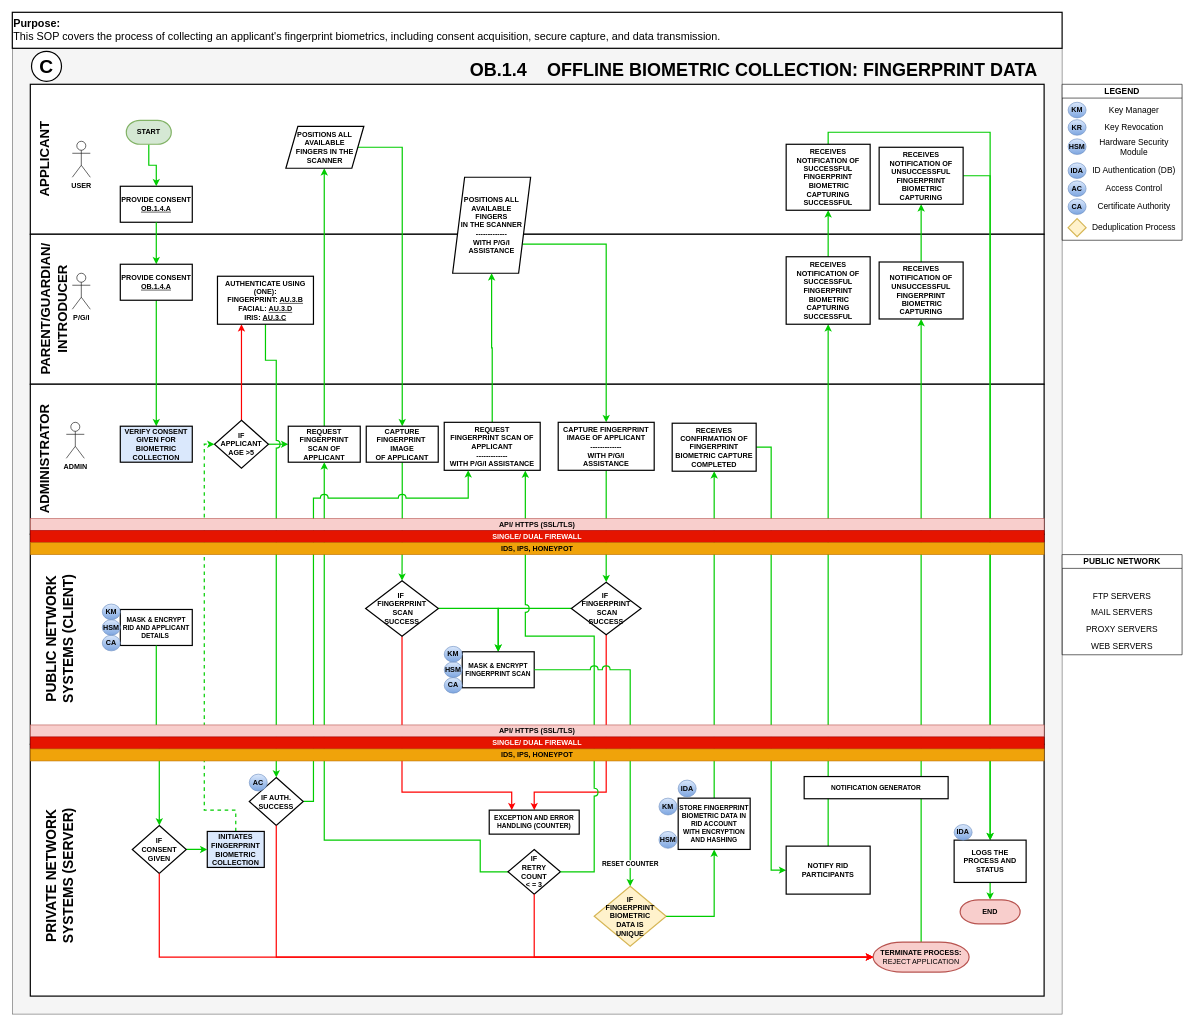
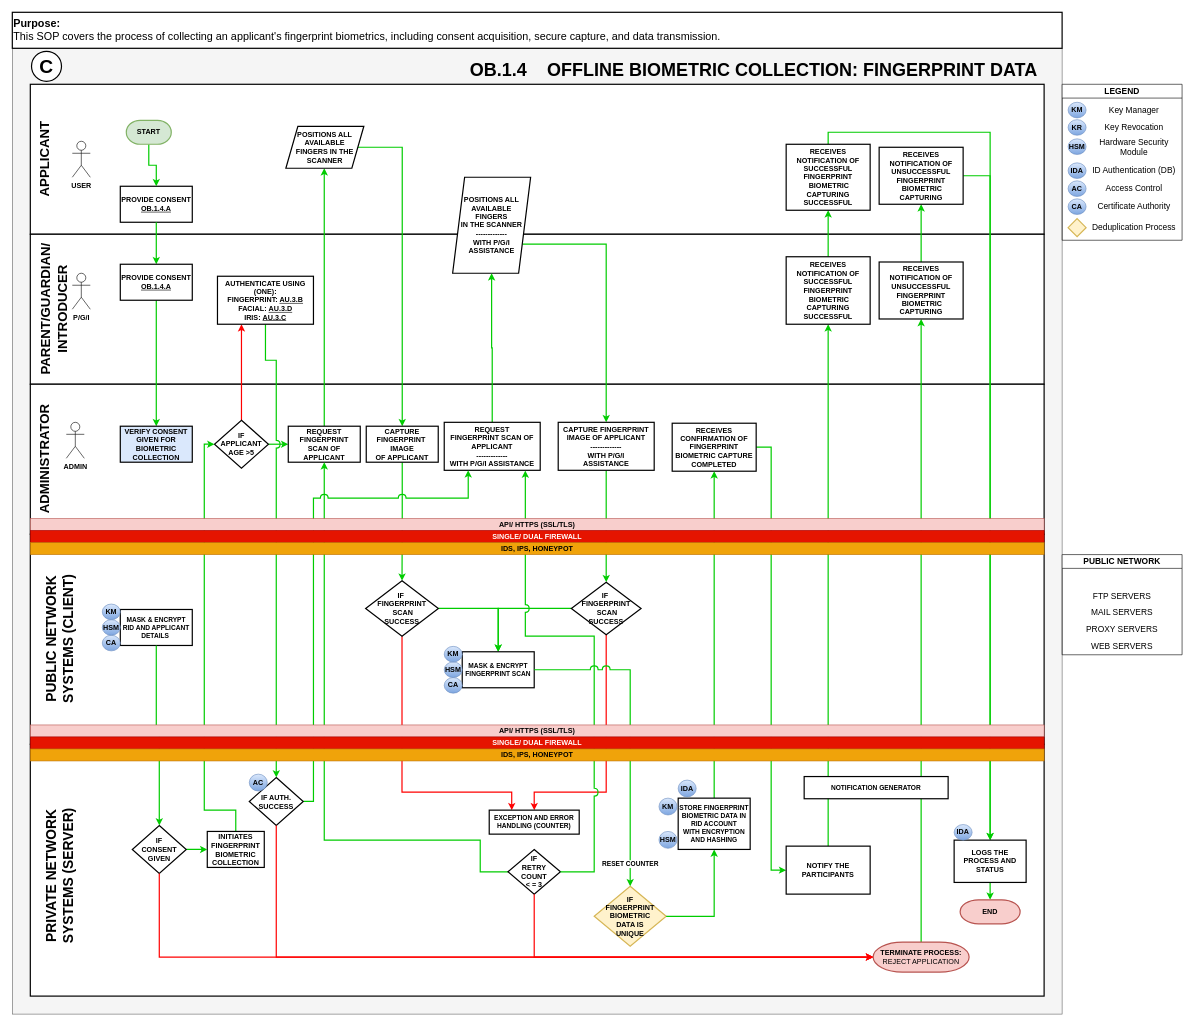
edge "INITIATES FINGERPRINT BIOMETRIC COLLECTION" -> "IF APPLICANT AGE >5": style dashed -> solid
node "INITIATES FINGERPRINT BIOMETRIC COLLECTION": fillcolor #dae8fc -> #ffffff
node "NOTIFY RID PARTICIPANTS": label "NOTIFY RID PARTICIPANTS" -> "NOTIFY THE PARTICIPANTS"
